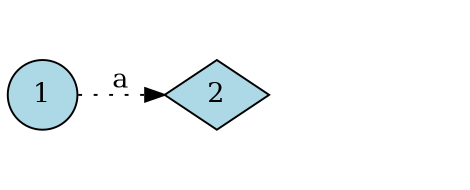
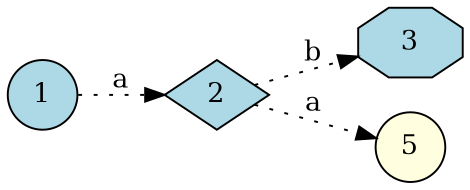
node "3": added
node "5": added
